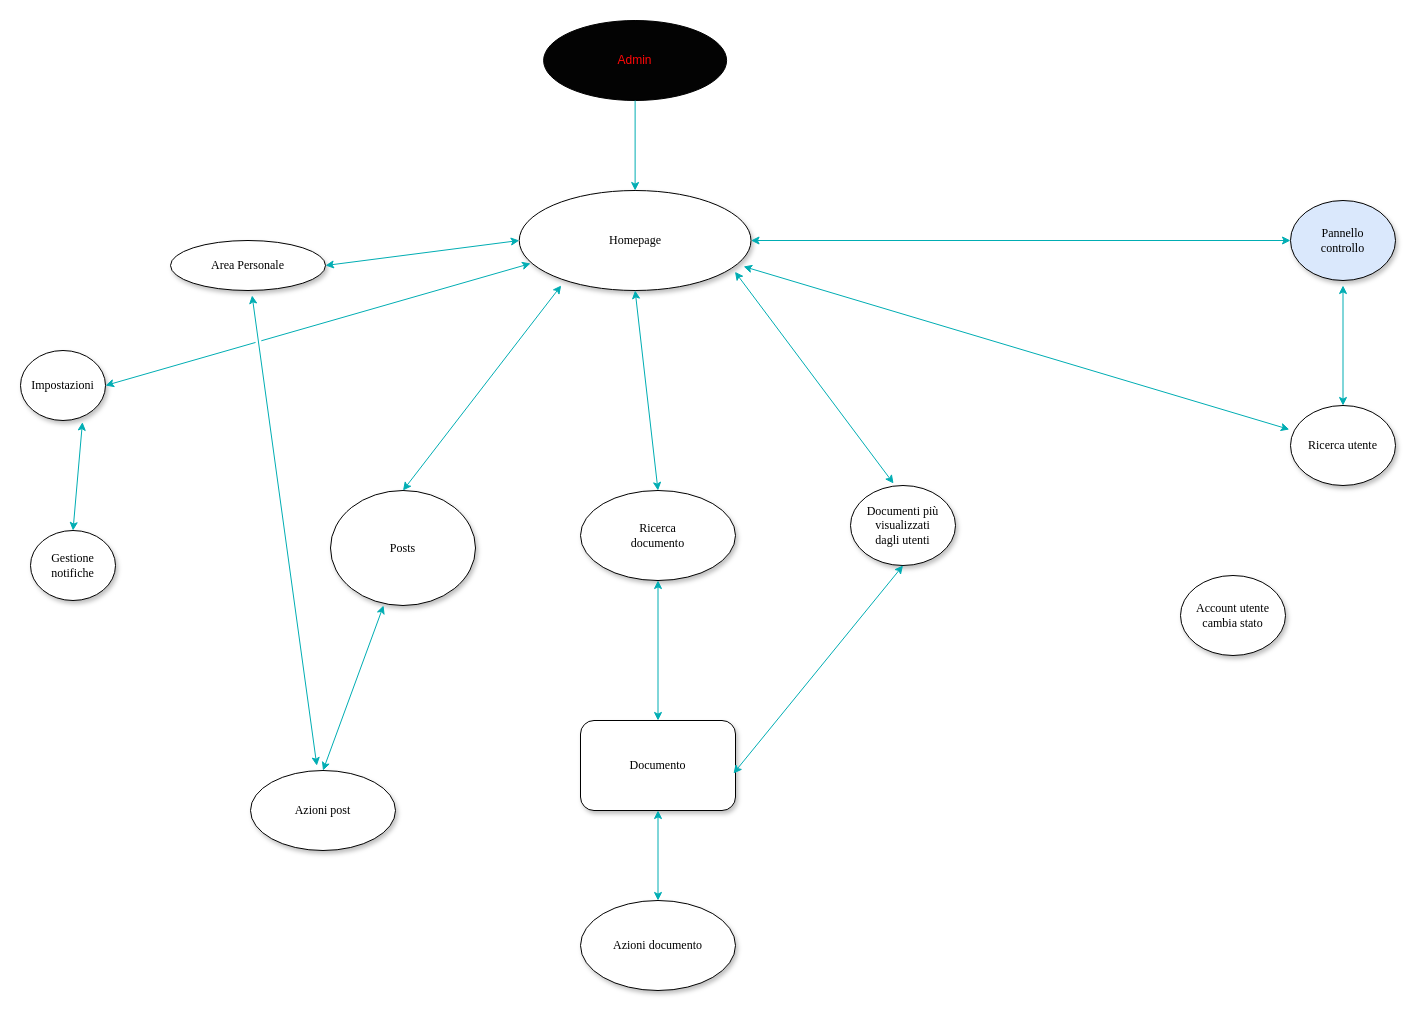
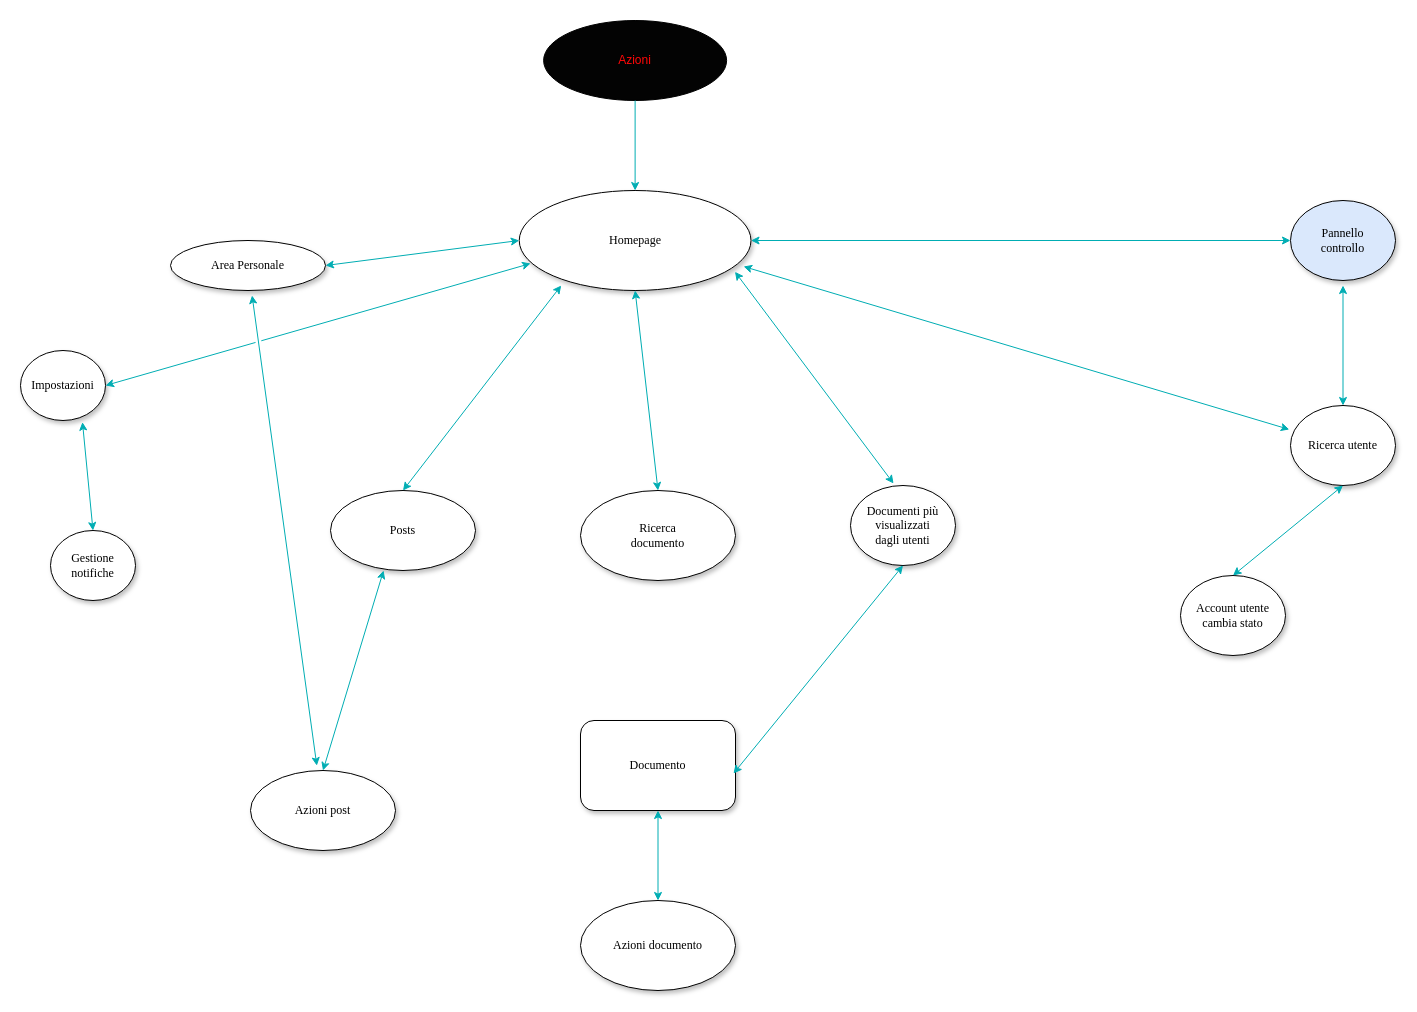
node "Admin": label "Admin" -> "Azioni"
edge "Ricerca utente" -- "Account utente cambia stato": added
node "Posts": size 145x115 -> 145x80
node "Gestione notifiche": moved (73, 566) -> (93, 566)
edge "Ricerca documento" -- "Documento": removed
